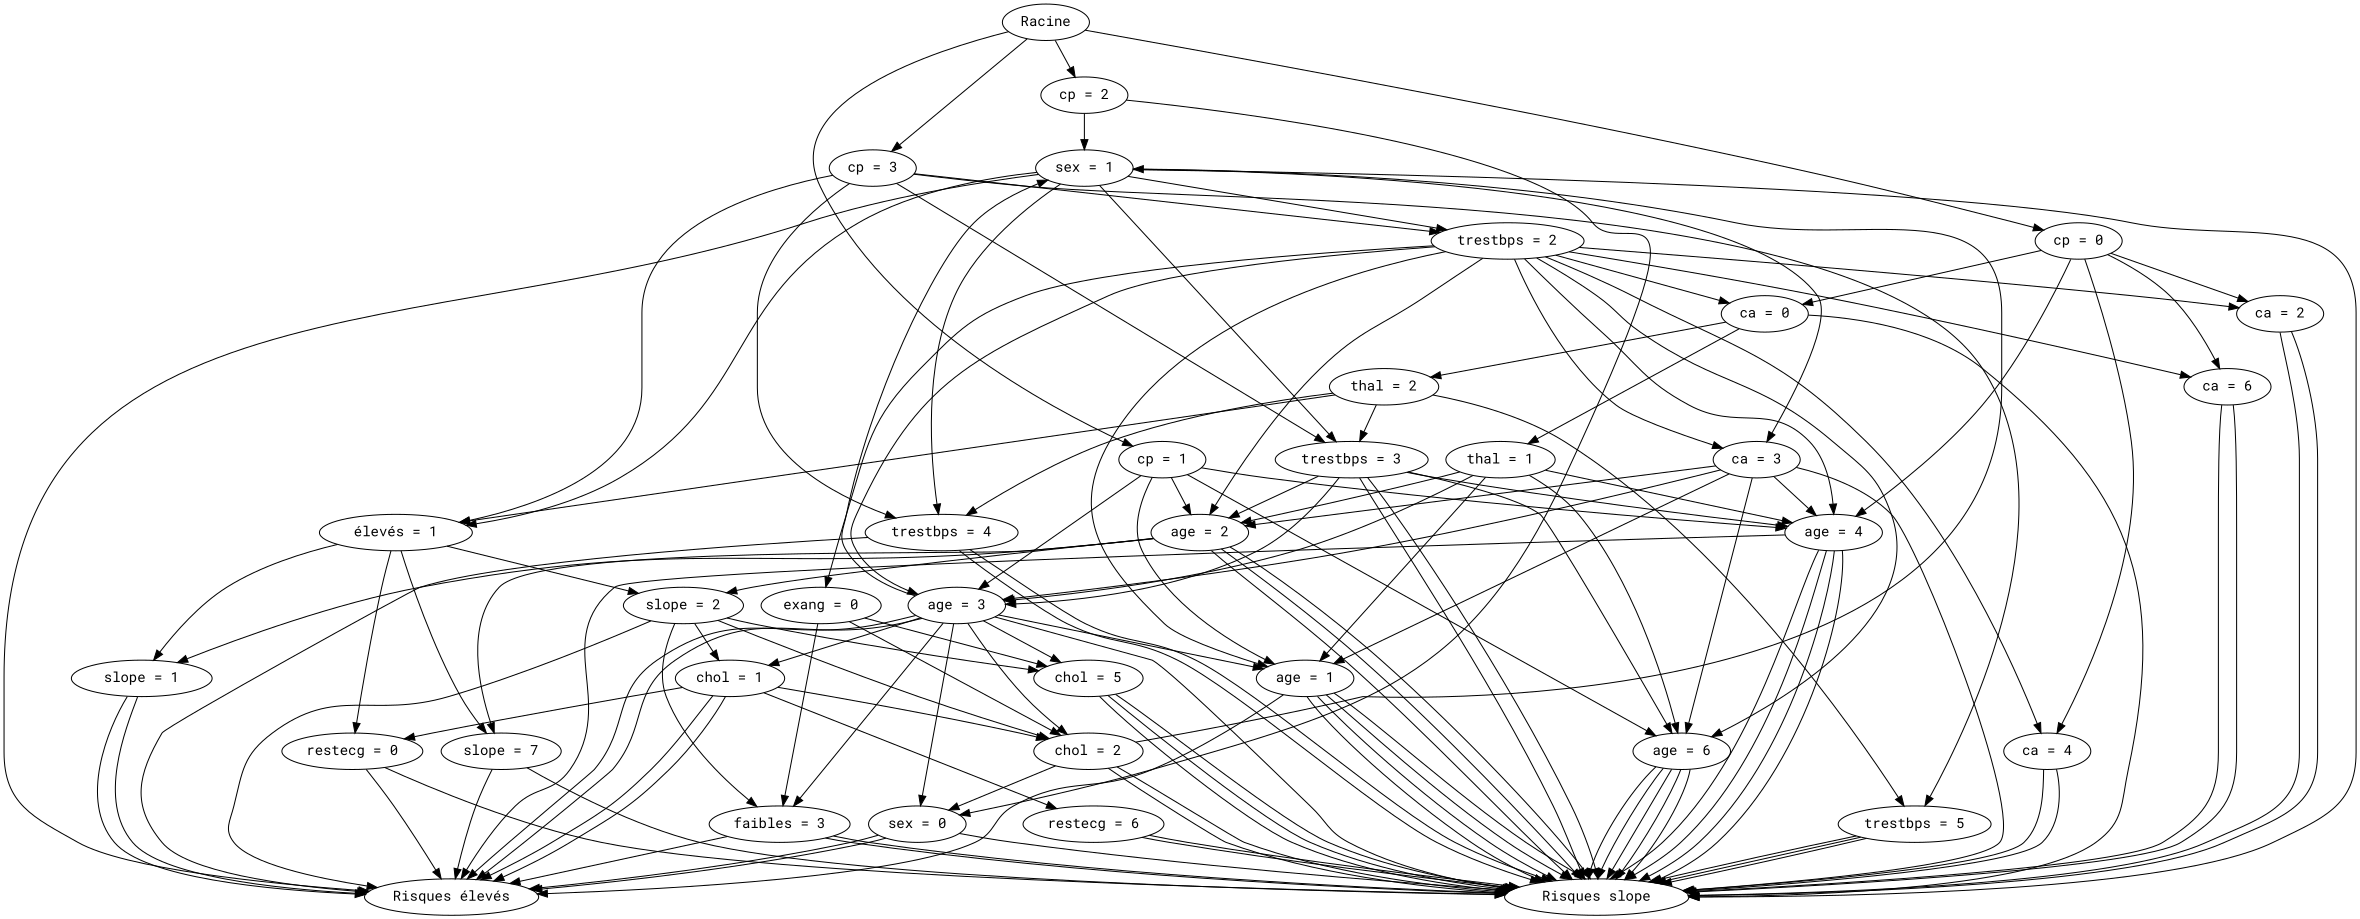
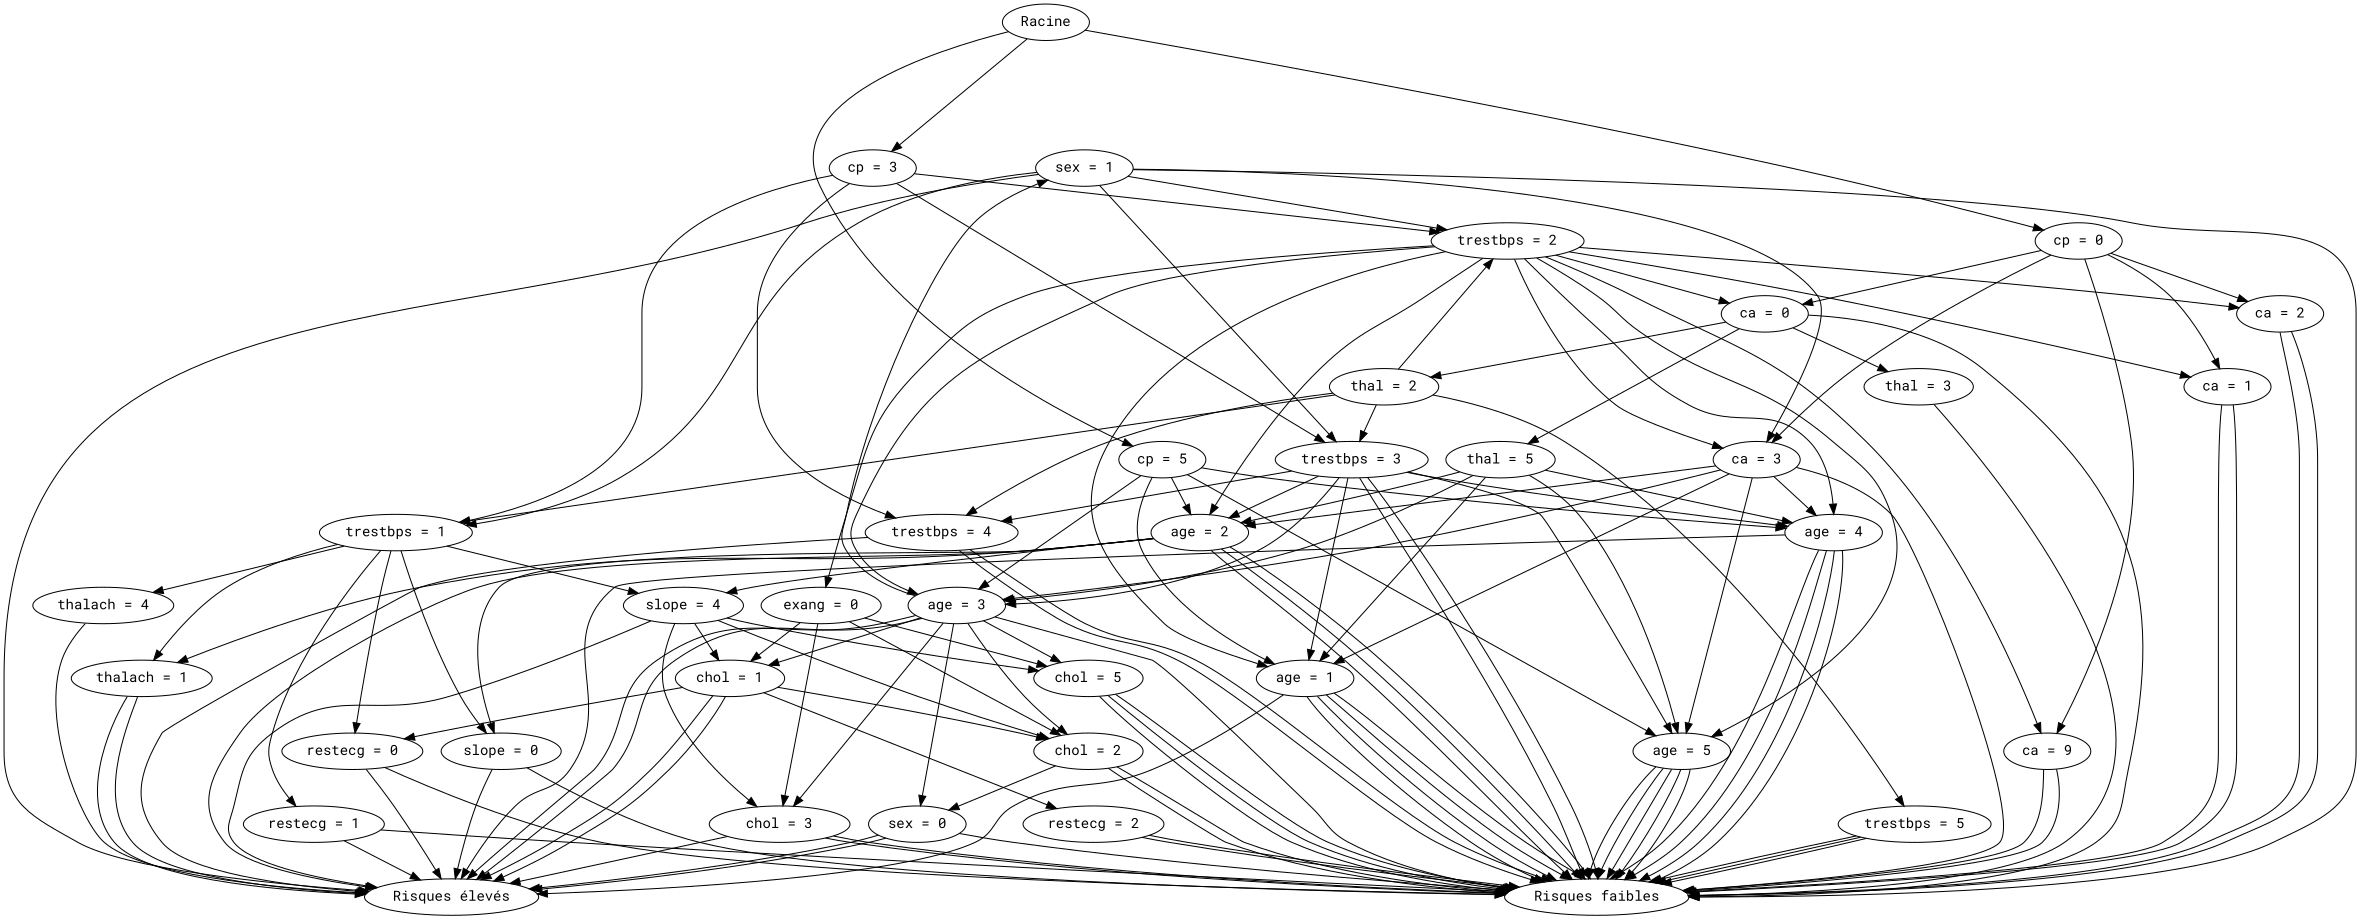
node "cp = 2": removed
edge "cp = 3" -> "trestbps = 5": removed
edge "thal = 2" -> "trestbps = 2": added
edge "sex = 1" -> "trestbps = 4": now "trestbps = 3" -> "trestbps = 4"
node "thal = 3": added
node "ca = 6": label "ca = 6" -> "ca = 1"
edge "cp = 0" -> "age = 4": now "cp = 0" -> "ca = 3"
edge "chol = 2" -> "sex = 1": removed
node "cp = 1": label "cp = 1" -> "cp = 5"
node "thal = 1": label "thal = 1" -> "thal = 5"
node "élevés = 1": label "élevés = 1" -> "trestbps = 1"
edge "age = 2" -> "Risques élevés": added
node "thalach = 4": added
node "slope = 2": label "slope = 2" -> "slope = 4"
edge "age = 3" -> "age = 1": now "trestbps = 3" -> "age = 1"
edge "exang = 0" -> "chol = 1": added
node "slope = 1": label "slope = 1" -> "thalach = 1"
node "slope = 7": label "slope = 7" -> "slope = 0"
node "age = 6": label "age = 6" -> "age = 5"
node "ca = 4": label "ca = 4" -> "ca = 9"
node "restecg = 1": added
node "faibles = 3": label "faibles = 3" -> "chol = 3"
node "restecg = 6": label "restecg = 6" -> "restecg = 2"
node "Risques slope": label "Risques slope" -> "Risques faibles"
